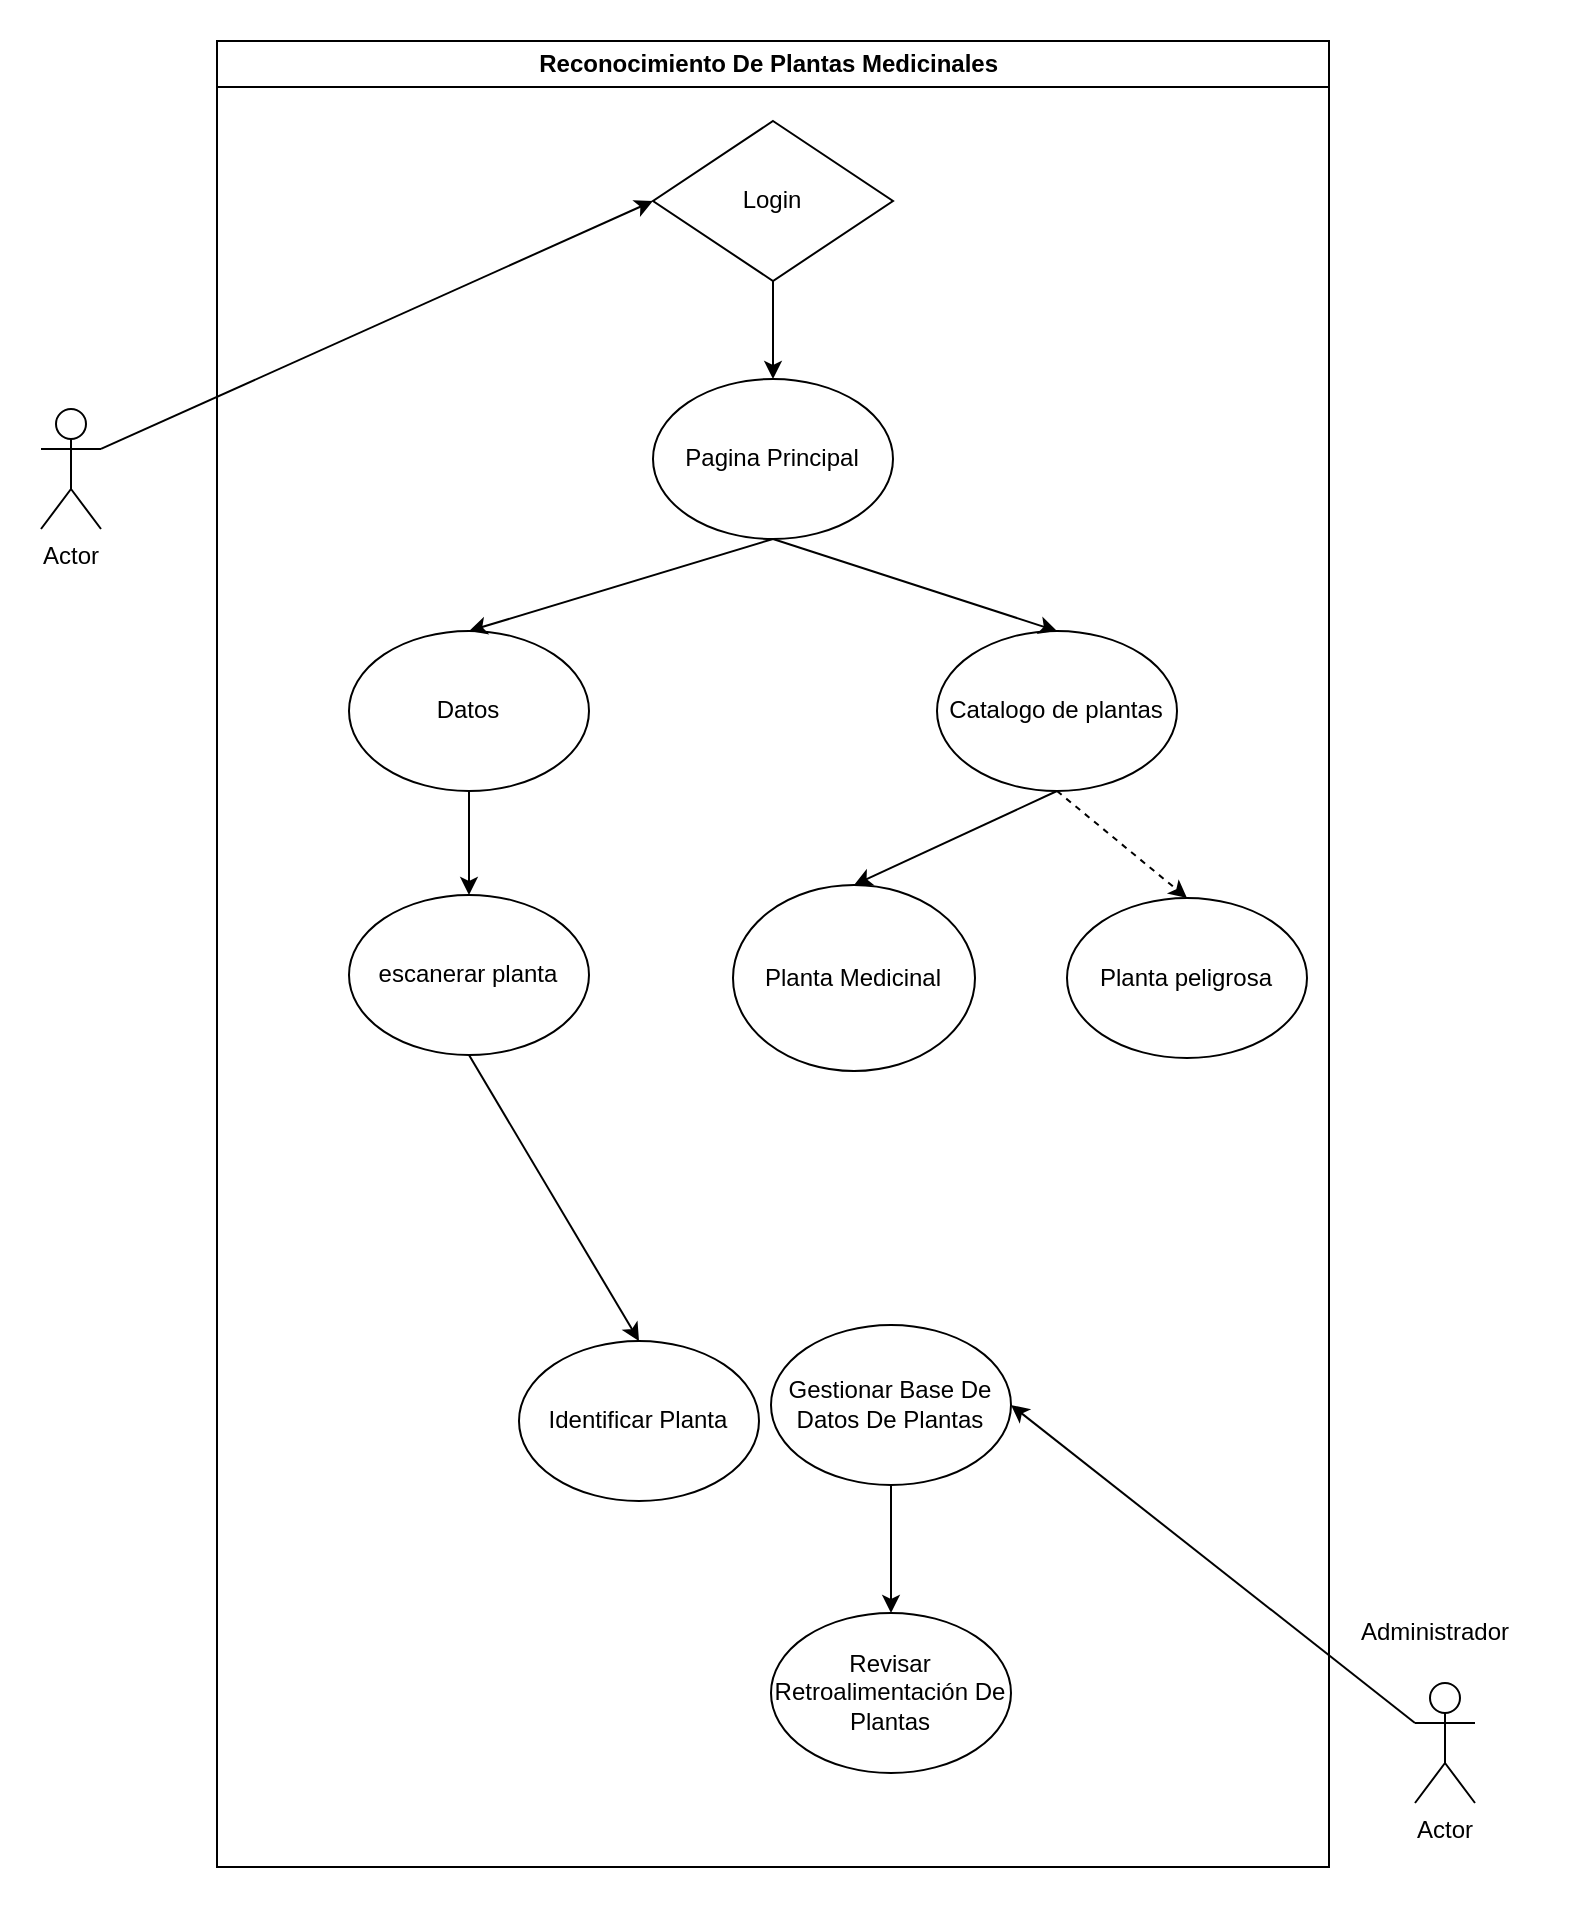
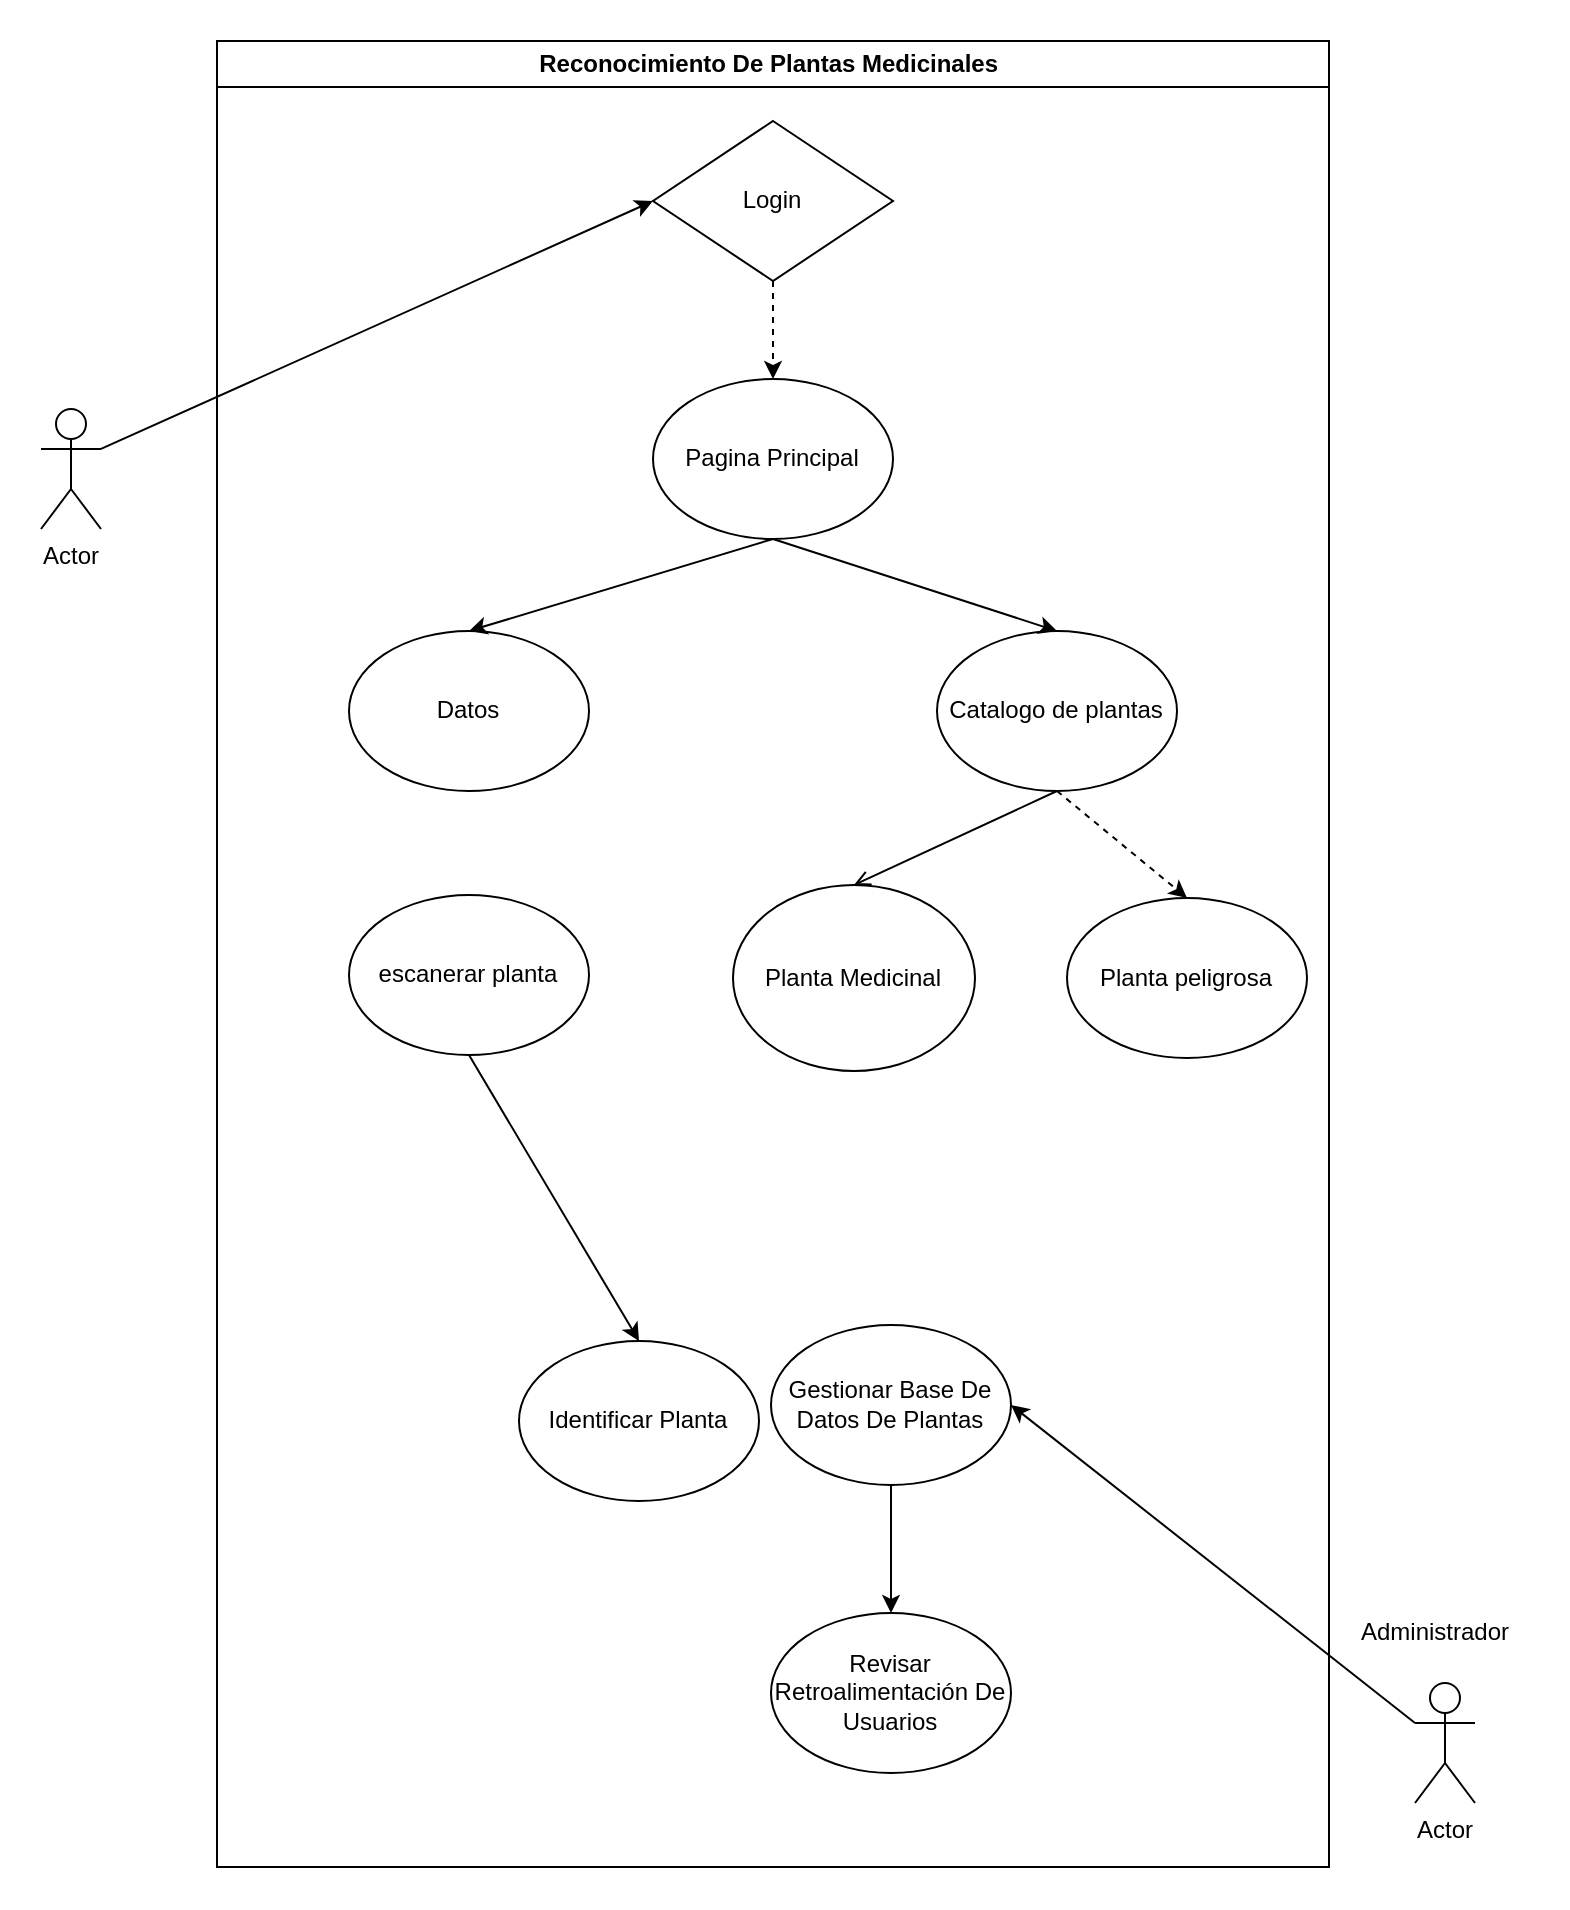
edge "Login" -> "Pagina Principal": style solid -> dashed
edge "Datos" -> "escanerar planta": removed
edge "Catalogo de plantas" -> "Planta Medicinal": arrowhead classic -> open
node "Revisar Retroalimentación De Plantas": label "Revisar Retroalimentación De Plantas" -> "Revisar Retroalimentación De Usuarios"
